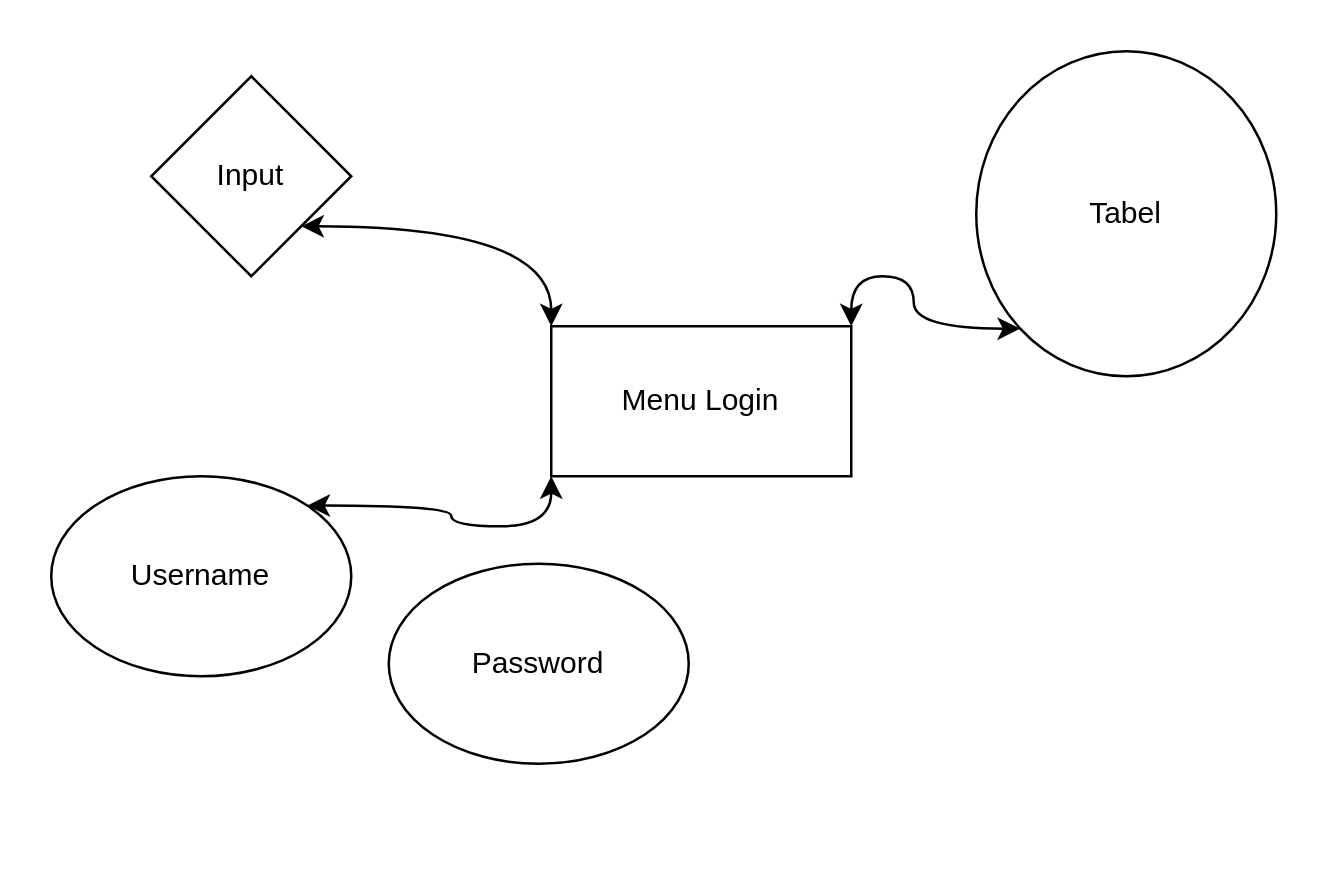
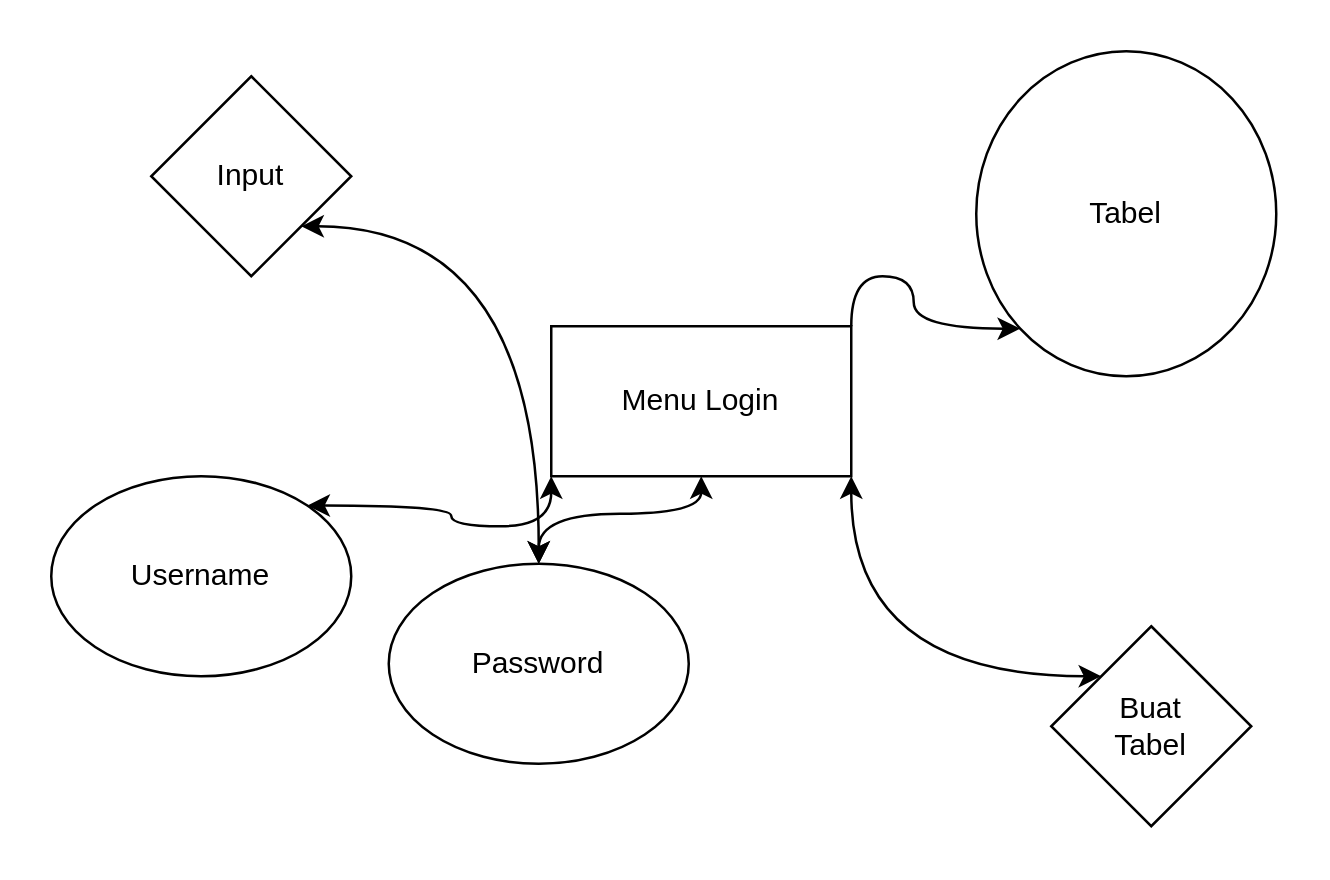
edge "Input" -- "Menu Login": now "Input" -- "Password"
edge "Tabel" -- "Menu Login": arrowhead classic -> none
edge "Menu Login" -- "Password": added
edge "Menu Login" -- "Buat Tabel": added
node "Buat Tabel": added
